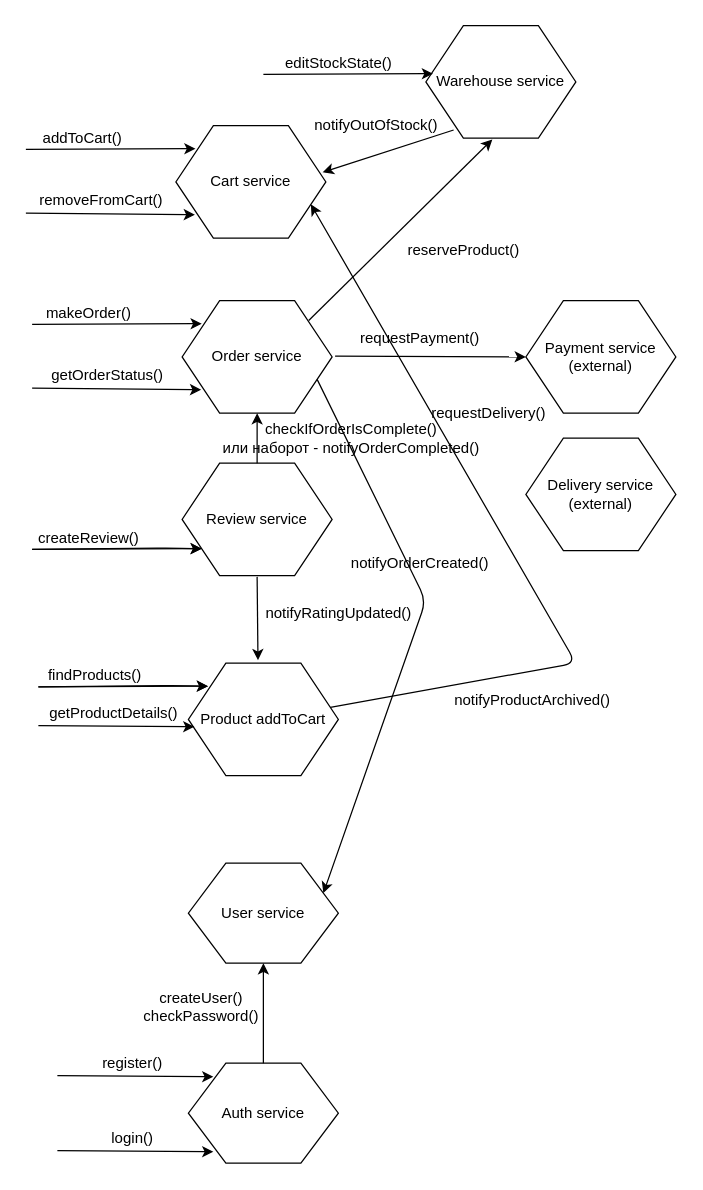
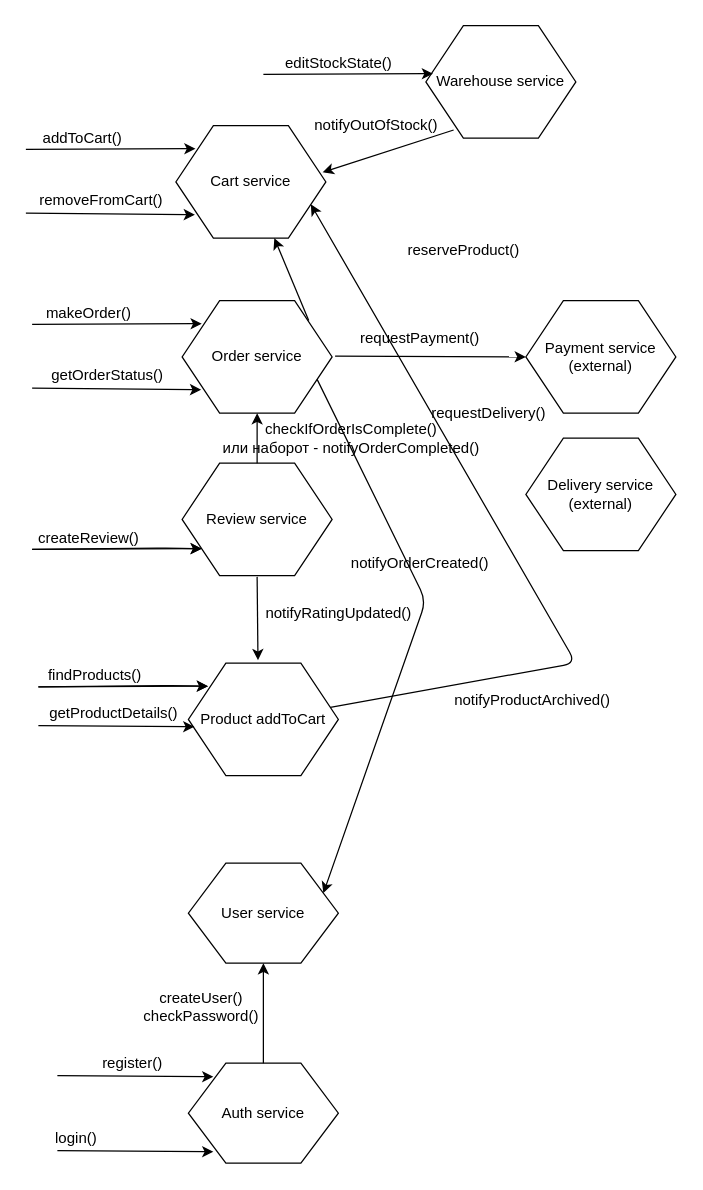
edge "Order service" -> "Warehouse service": now "Order service" -> "Cart service"
node "login()": moved (132, 1138) -> (76, 1138)
